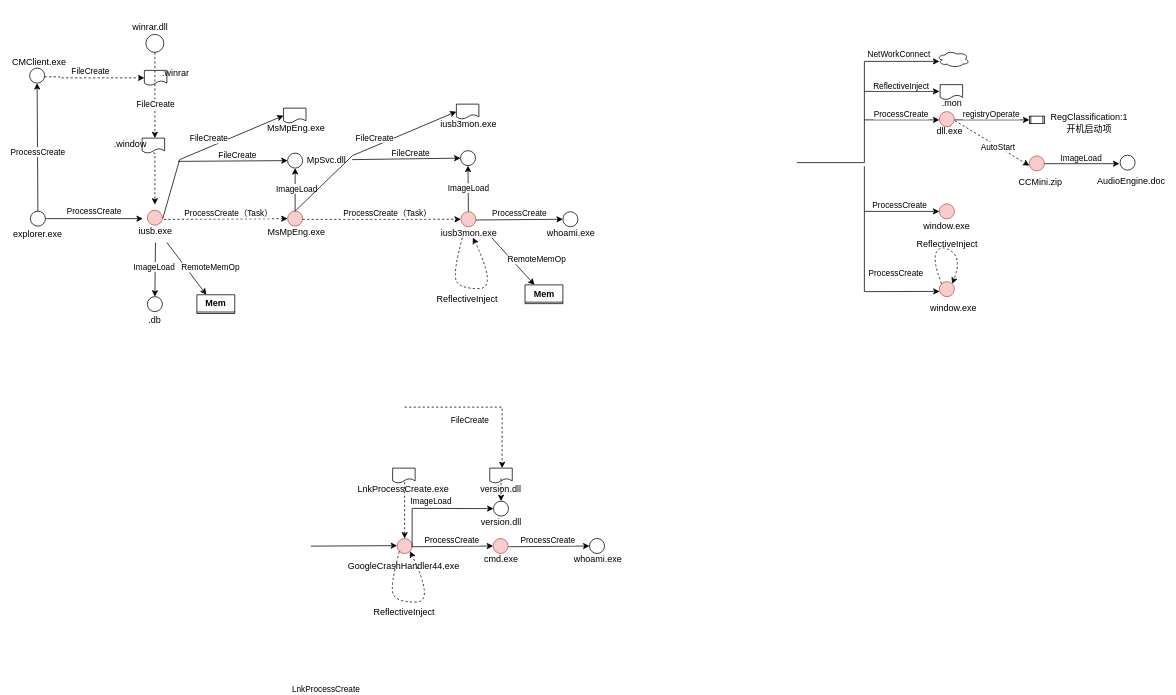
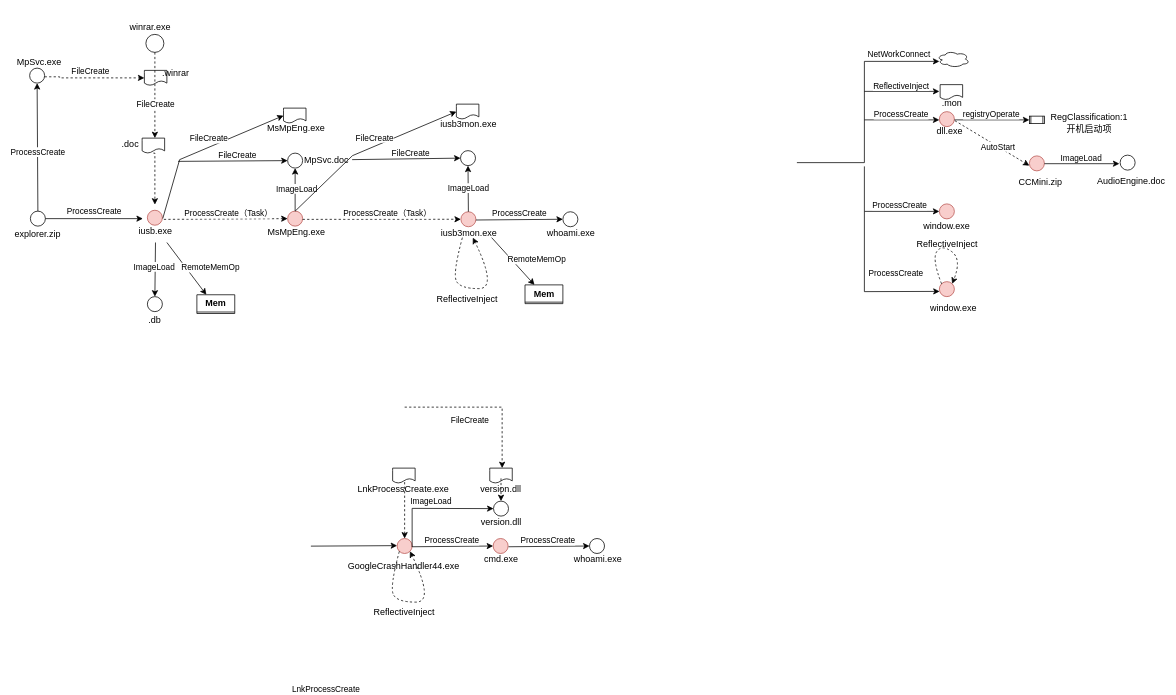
node "winrar.dll": label "winrar.dll" -> "winrar.exe"
node "CMClient.exe": label "CMClient.exe" -> "MpSvc.exe"
node ".window": label ".window" -> ".doc"
node "MpSvc.dll": label "MpSvc.dll" -> "MpSvc.doc"
node "explorer.exe": label "explorer.exe" -> "explorer.zip"
